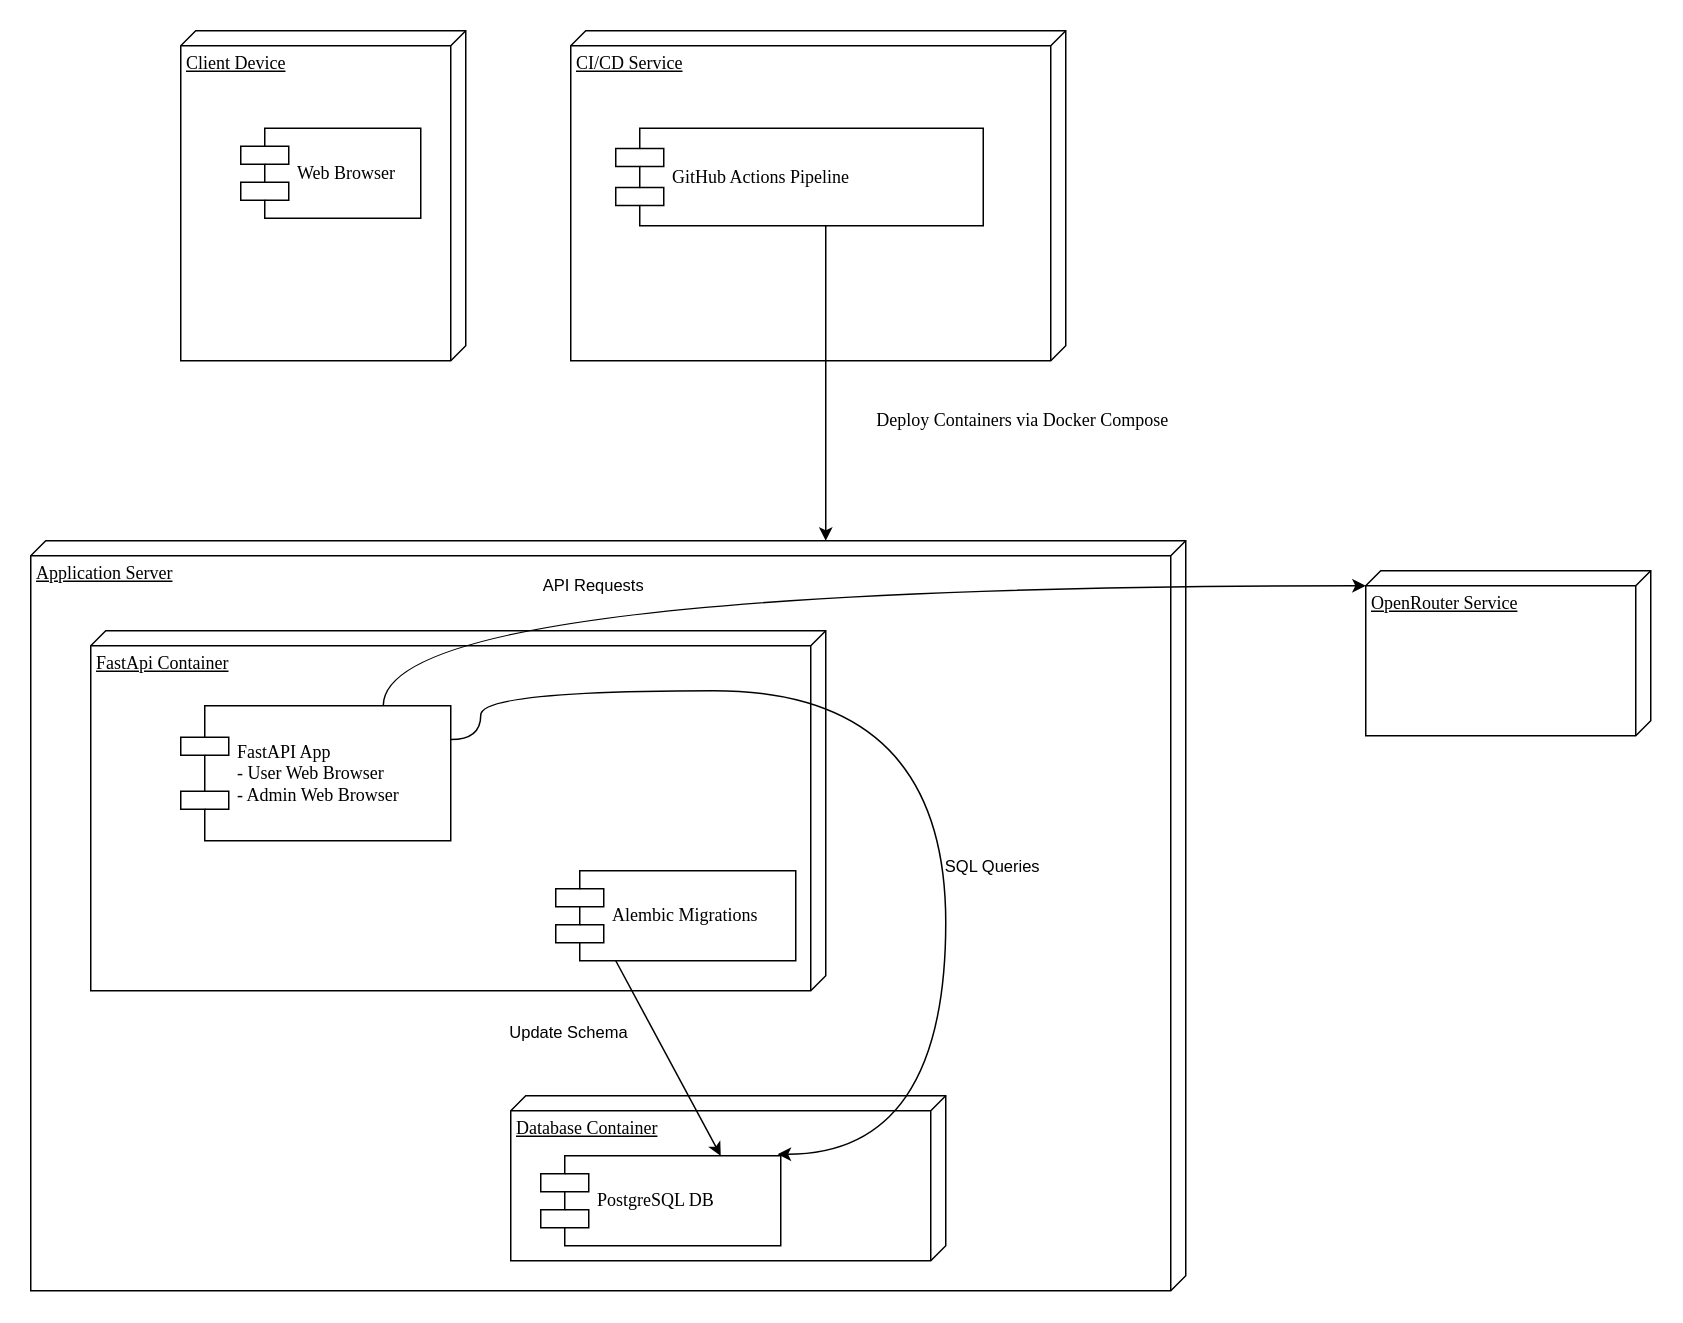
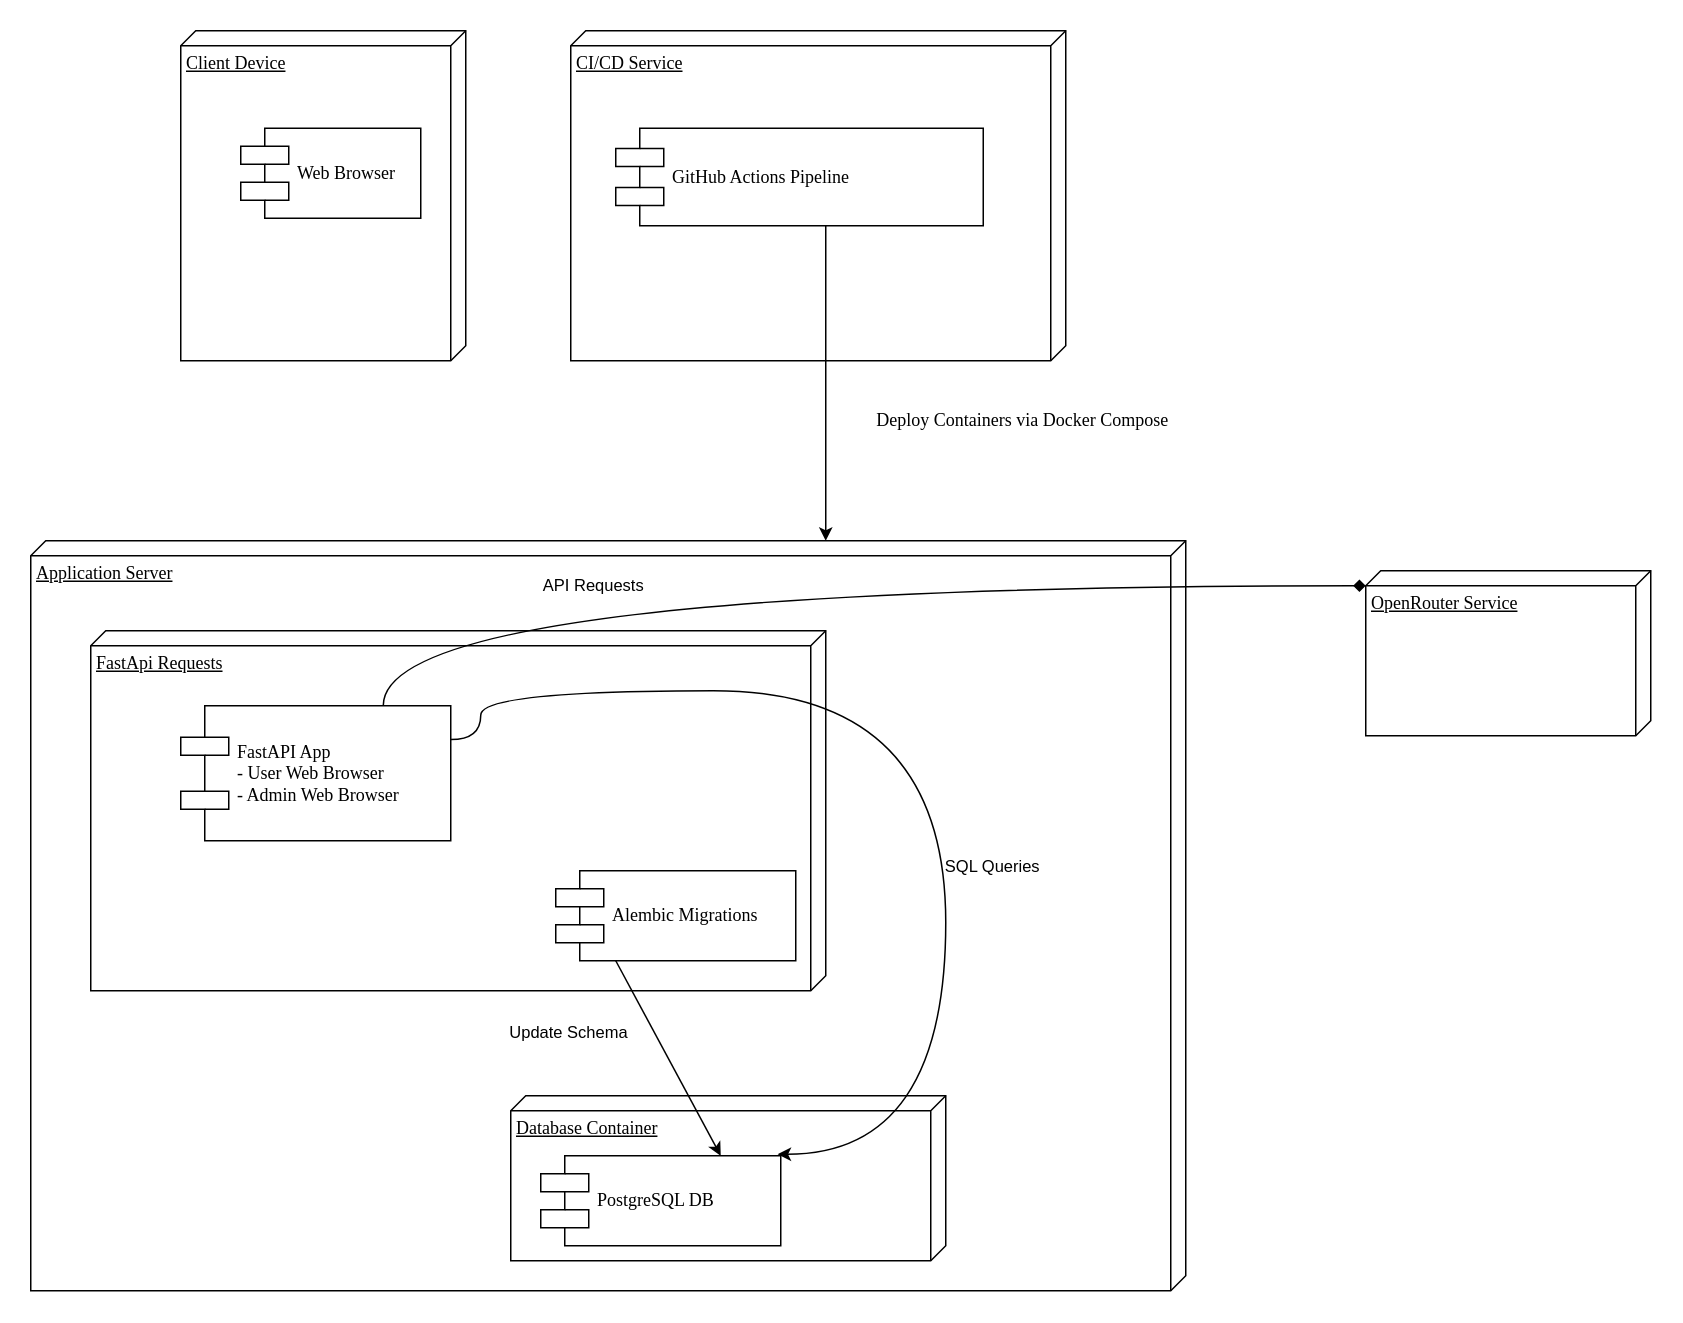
edge "FastAPI App - User Web Browser - Admin Web Browser" -> "OpenRouter Service": arrowhead classic -> diamond
node "FastApi Container": label "FastApi Container" -> "FastApi Requests"
